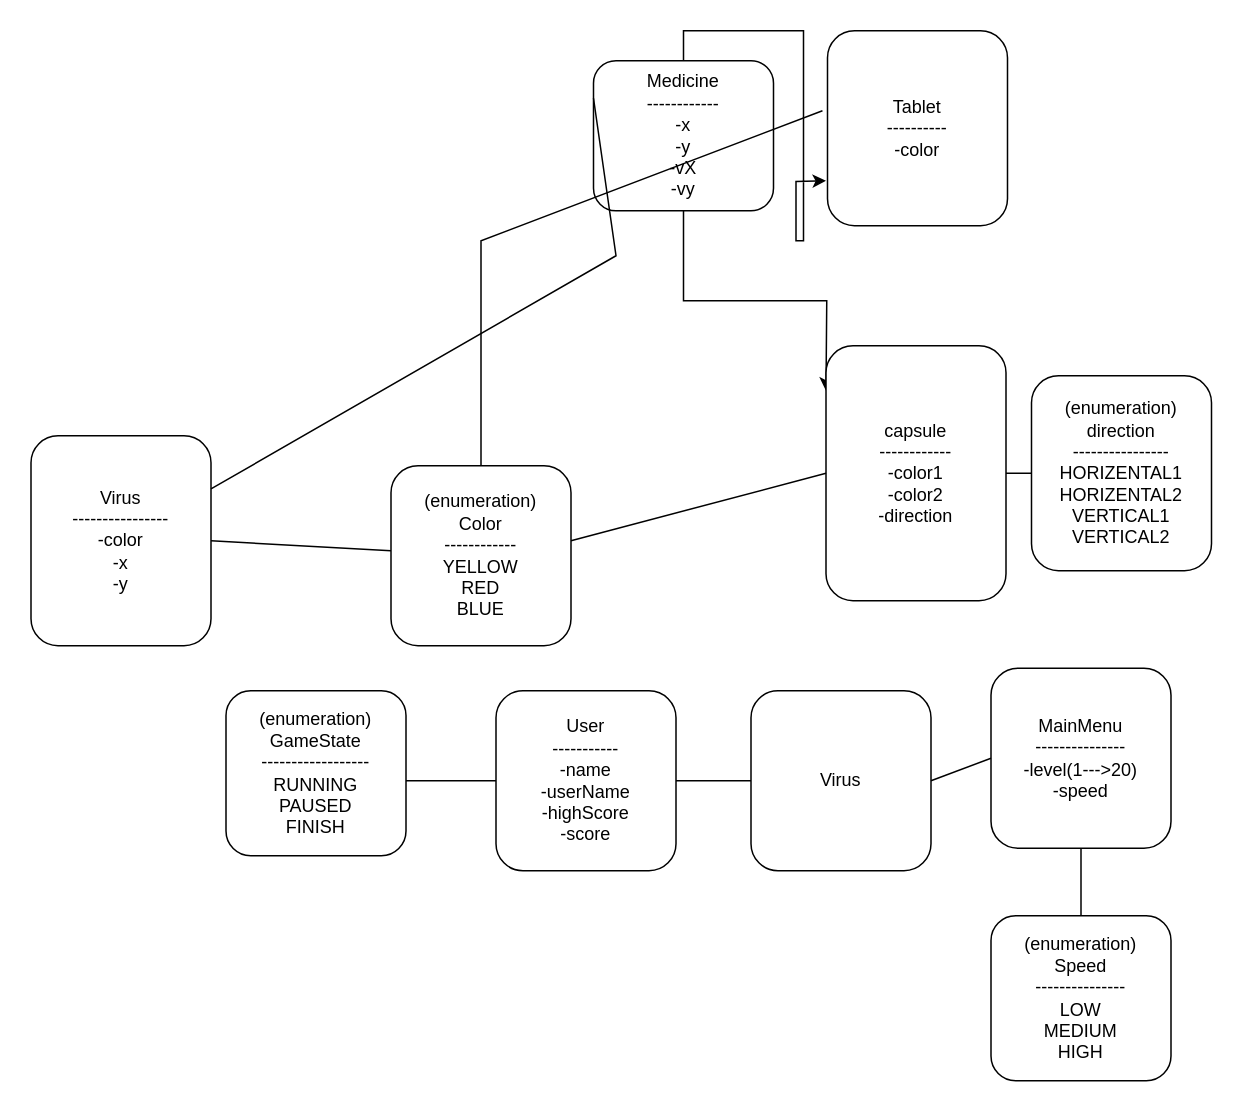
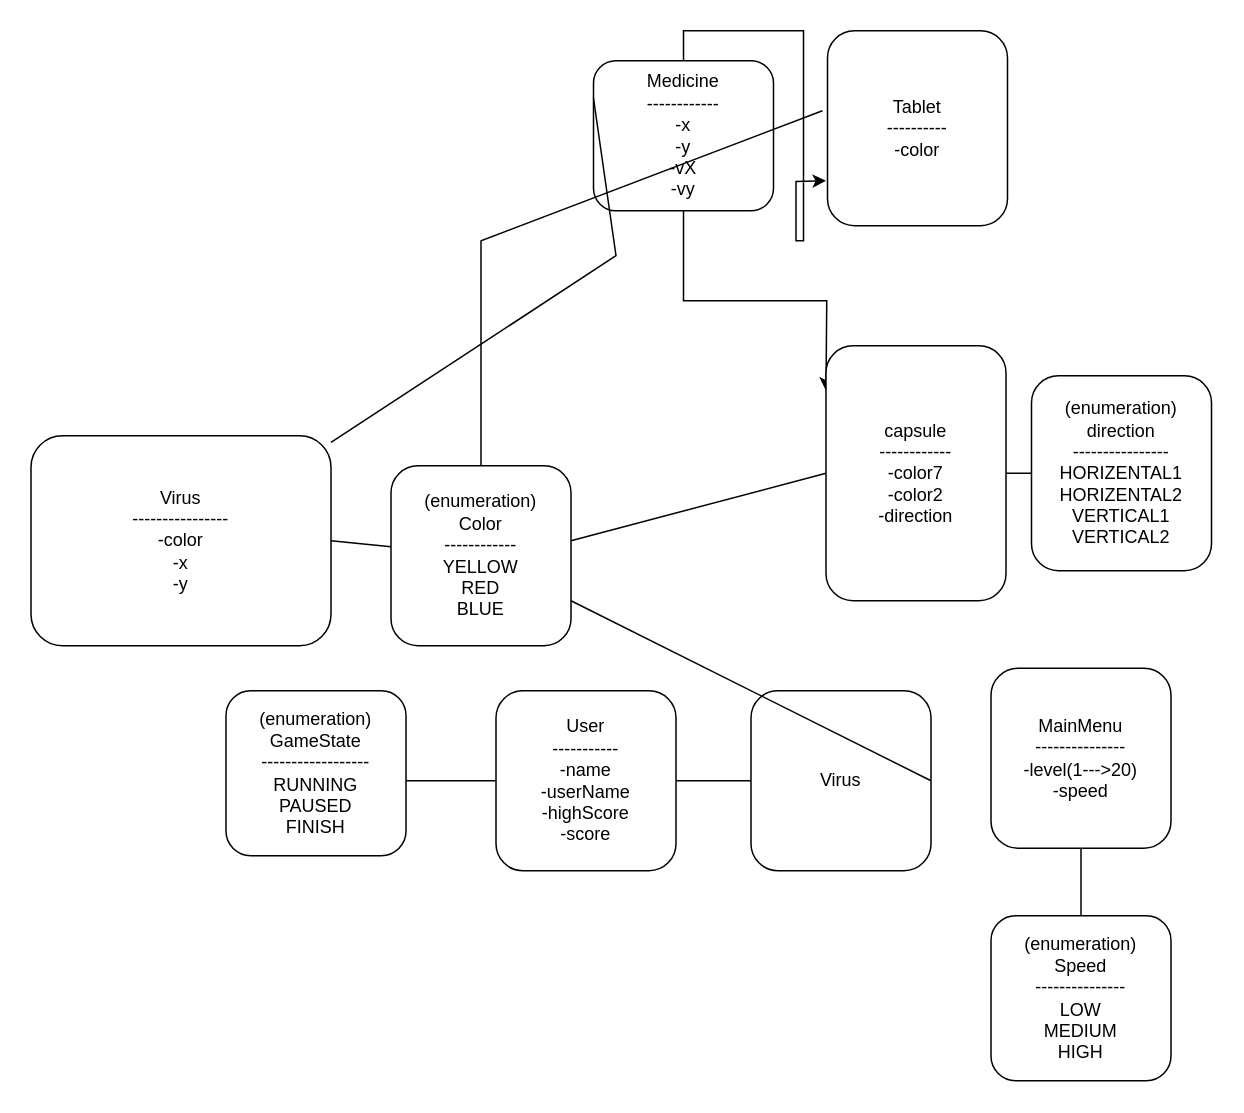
node "capsule ------------ -color1 -color2 -direction": label "capsule ------------ -color1 -color2 -direction" -> "capsule ------------ -color7 -color2 -direction"
node "Virus ---------------- -color -x -y": size 180x210 -> 300x210
edge "MainMenu --------------- -level(1--->20) -speed" -- "Virus": now "(enumeration) Color ------------ YELLOW RED BLUE" -- "Virus"
